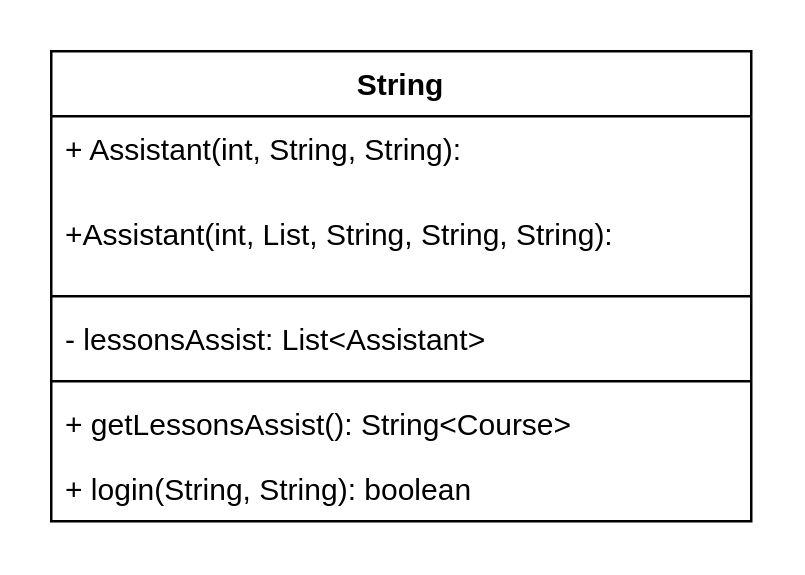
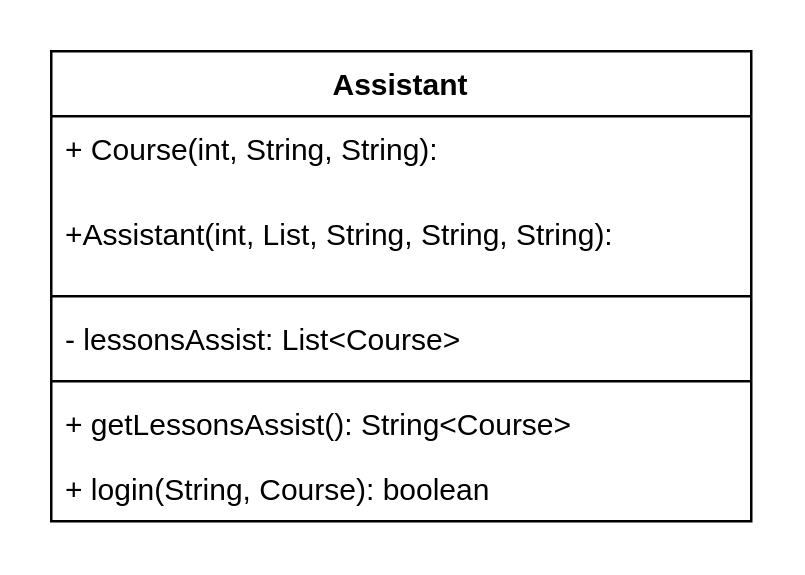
node "String": label "String" -> "Assistant"
node "+ Assistant(int, String, String):": label "+ Assistant(int, String, String):" -> "+ Course(int, String, String):"
node "- lessonsAssist: List<Assistant>": label "- lessonsAssist: List<Assistant>" -> "- lessonsAssist: List<Course>"
node "+ login(String, String): boolean": label "+ login(String, String): boolean" -> "+ login(String, Course): boolean"
